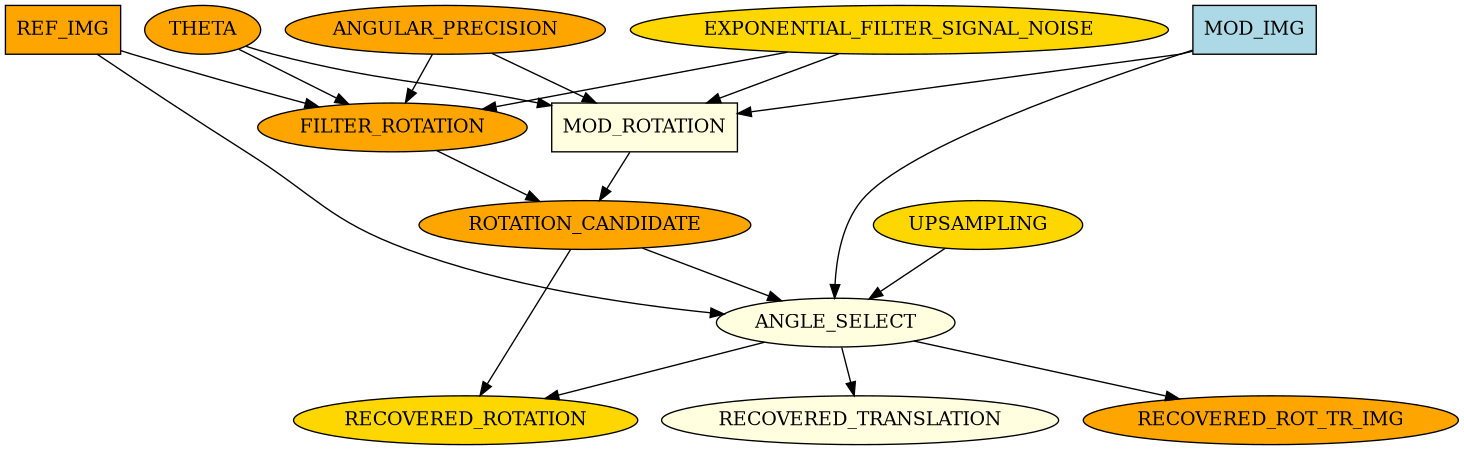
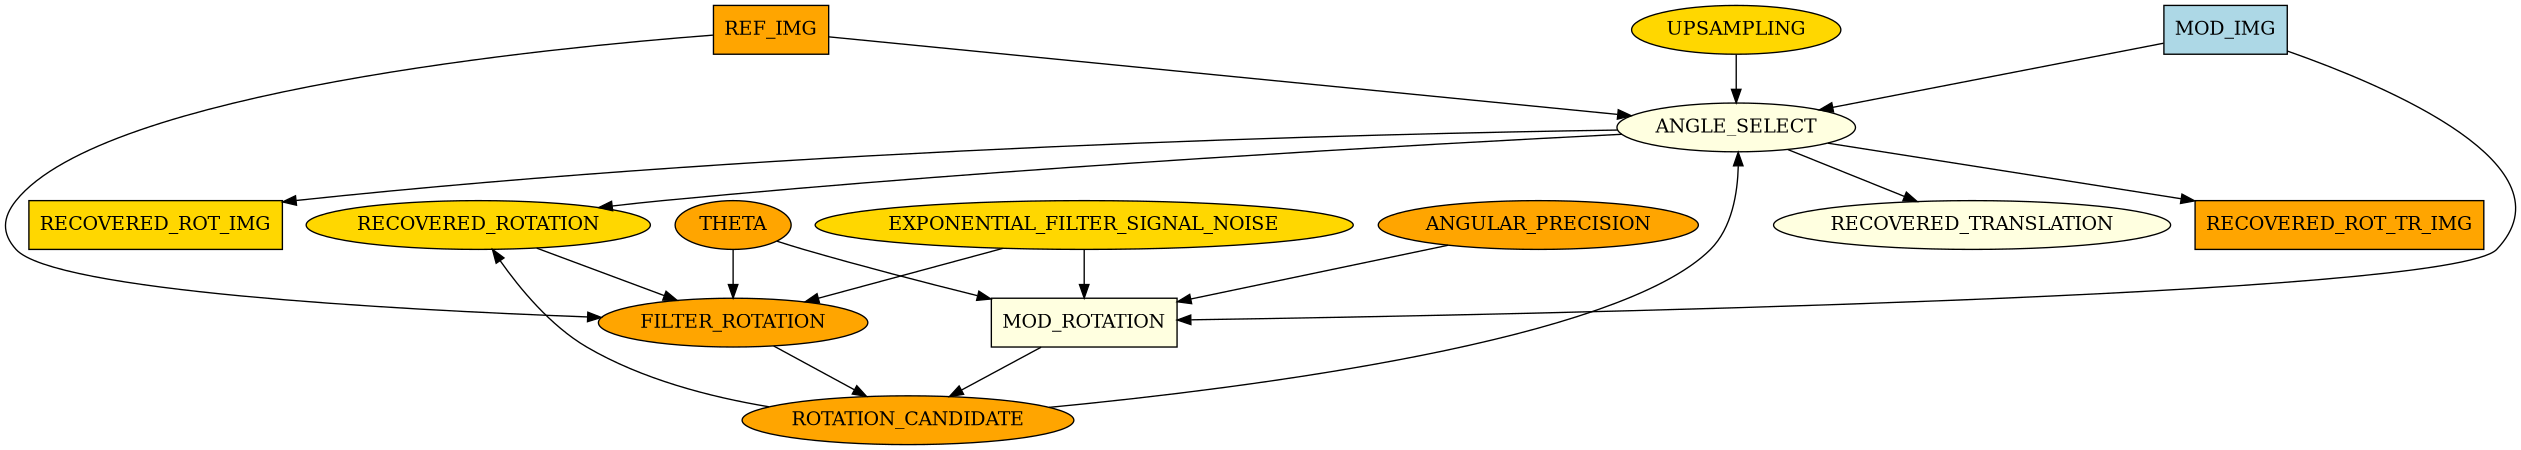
edge "ANGULAR_PRECISION" -> "FILTER_ROTATION": now "RECOVERED_ROTATION" -> "FILTER_ROTATION"
node "RECOVERED_ROT_IMG": added
node "RECOVERED_ROT_TR_IMG": shape ellipse -> box
